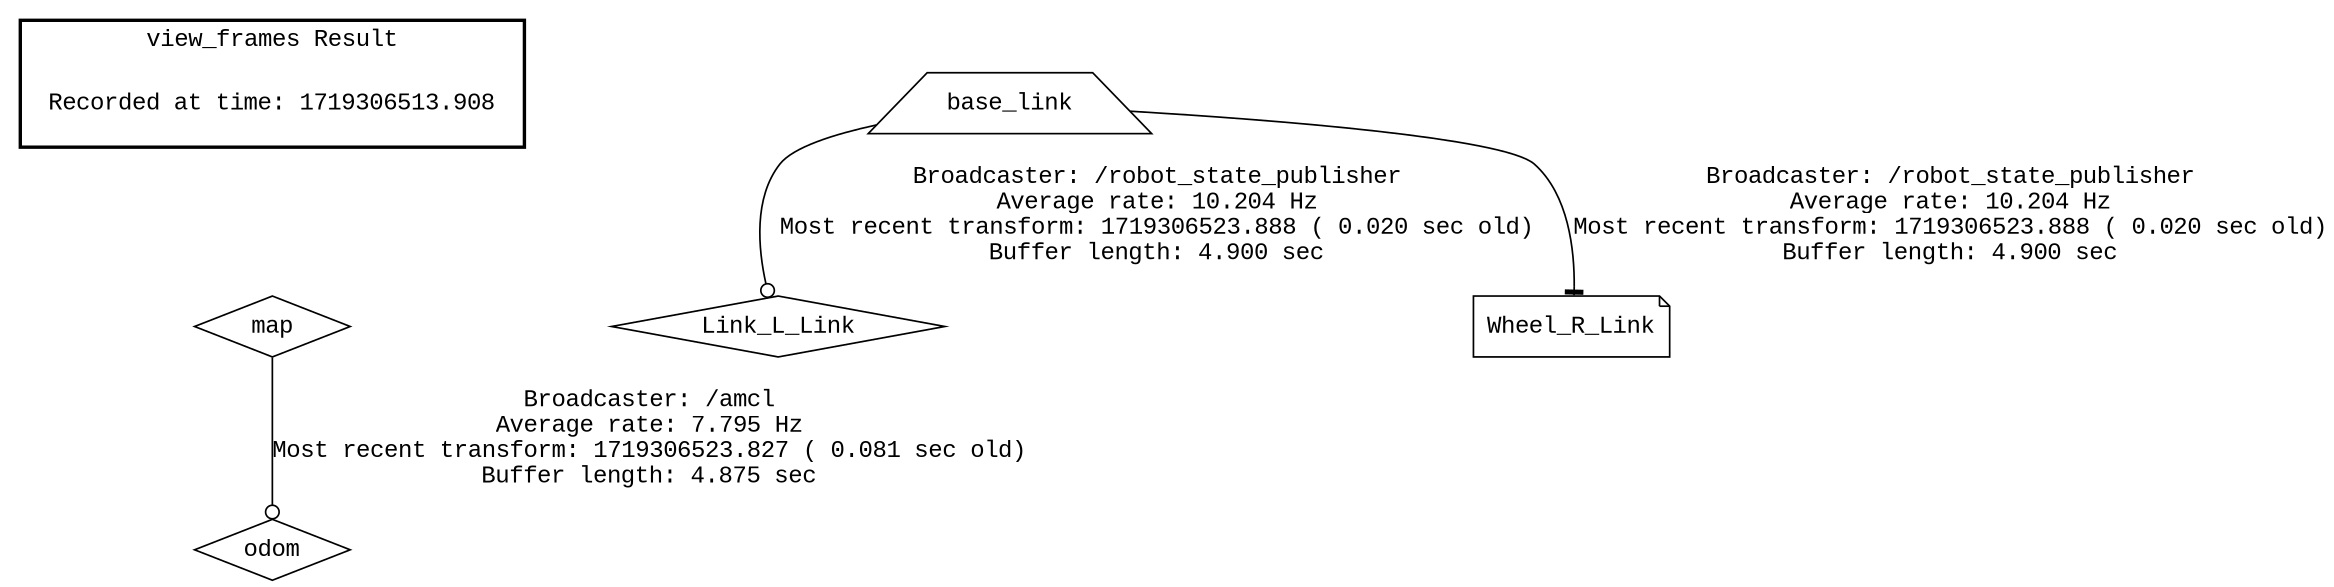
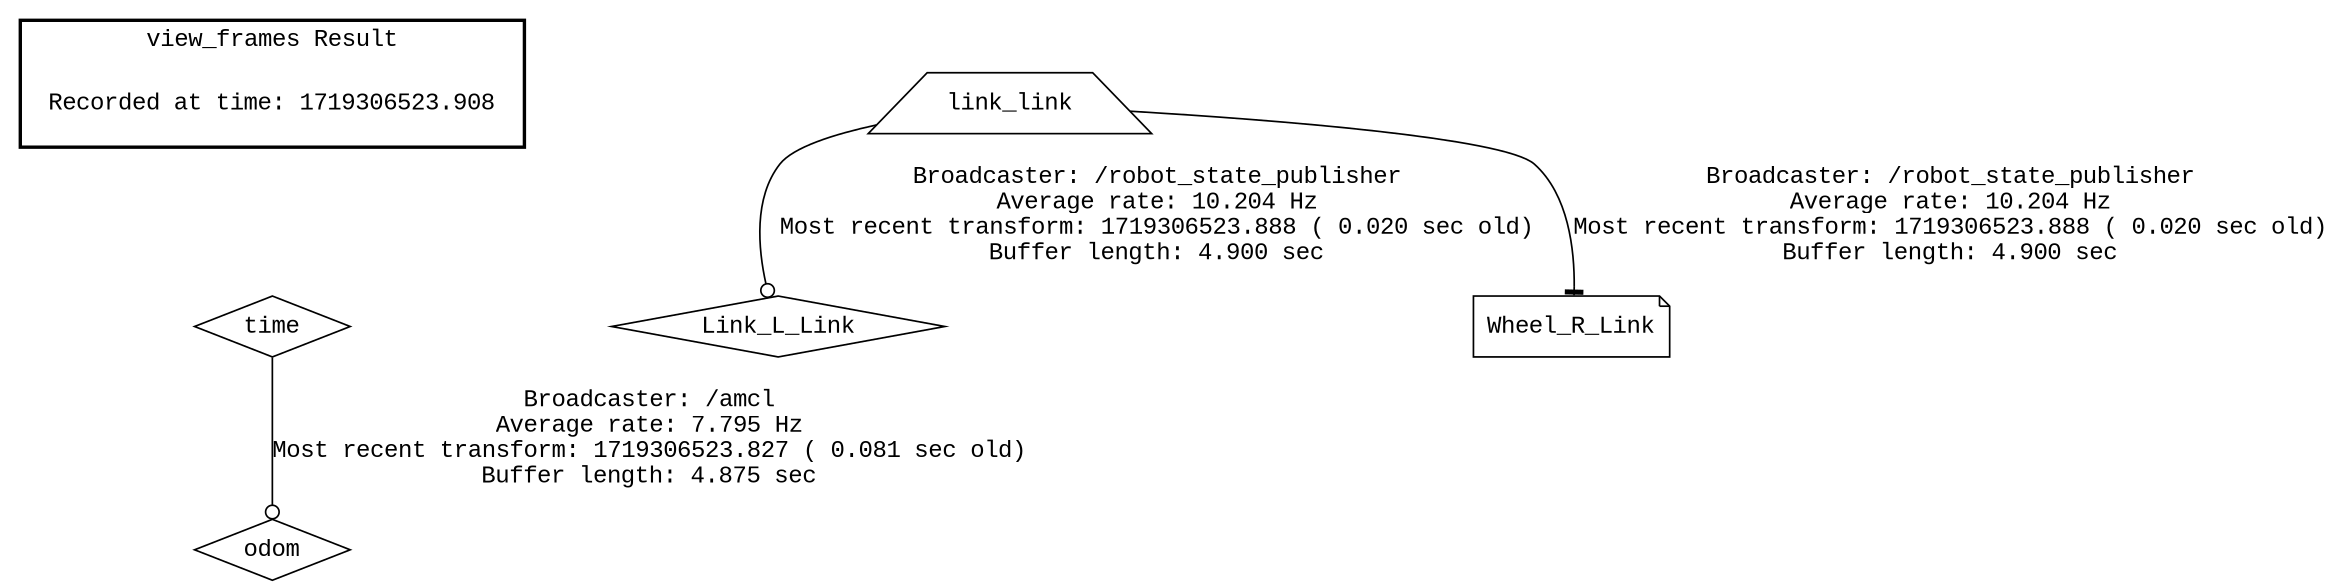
node "Recorded at time: 1719306513.908": label "Recorded at time: 1719306513.908" -> "Recorded at time: 1719306523.908"
node "base_link": label "base_link" -> "link_link"
node "map": label "map" -> "time"
